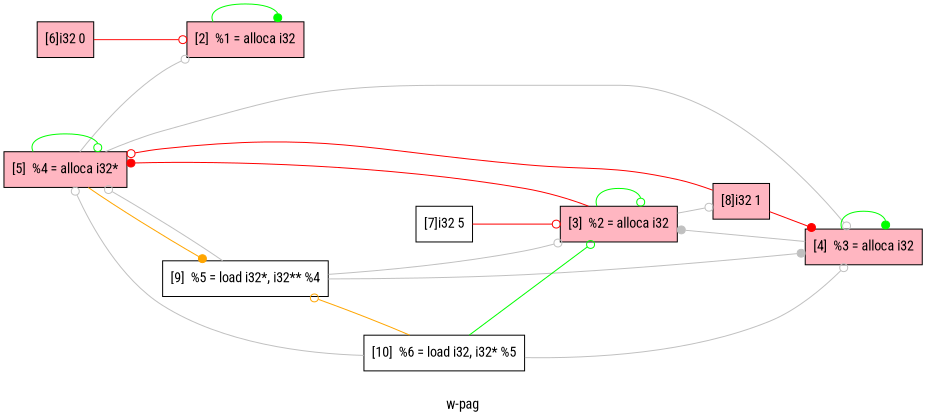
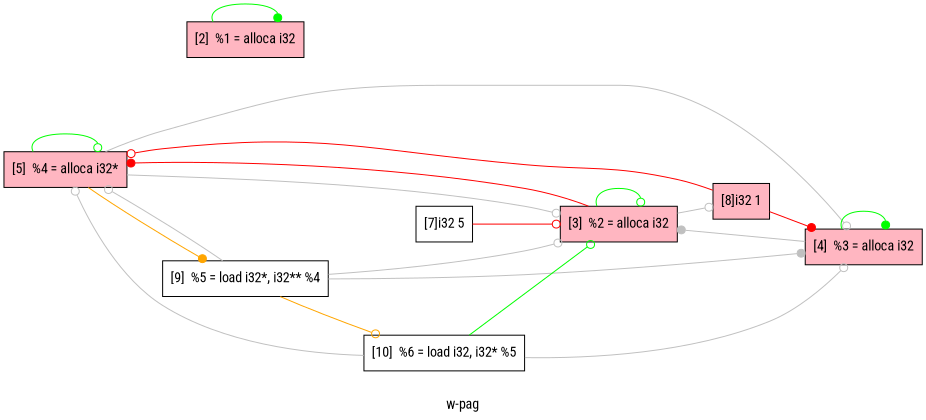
node "[6]i32 0": removed
edge "[5]  %4 = alloca i32*" -> "[2]  %1 = alloca i32": now "[5]  %4 = alloca i32*" -> "[3]  %2 = alloca i32"
edge "[10]  %6 = load i32, i32* %5" -> "[9]  %5 = load i32*, i32** %4": reversed
